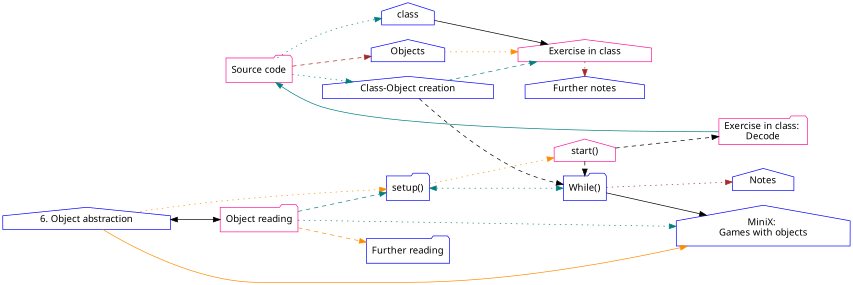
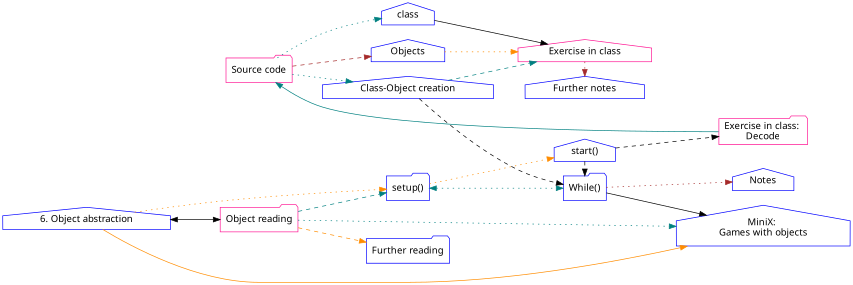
node "start()": color deeppink -> blue
